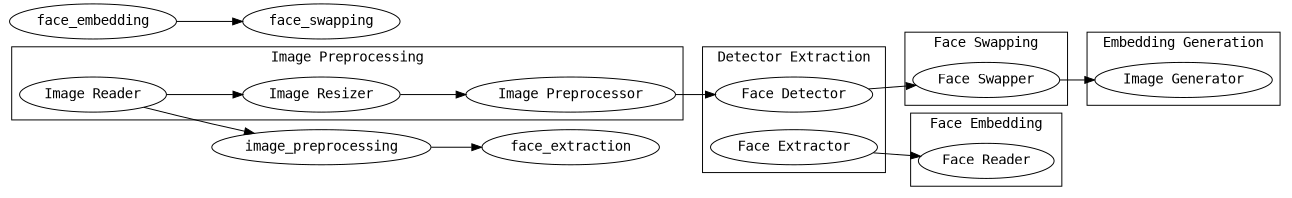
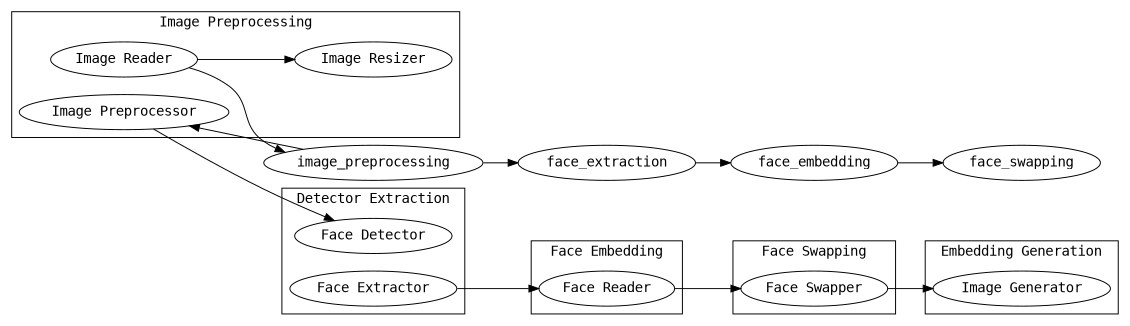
edge "Face Detector" -> "Face Swapper": now "Face Reader" -> "Face Swapper"
edge "Image Resizer" -> "Image Preprocessor": now "image_preprocessing" -> "Image Preprocessor"
edge "face_extraction" -> "face_embedding": added
